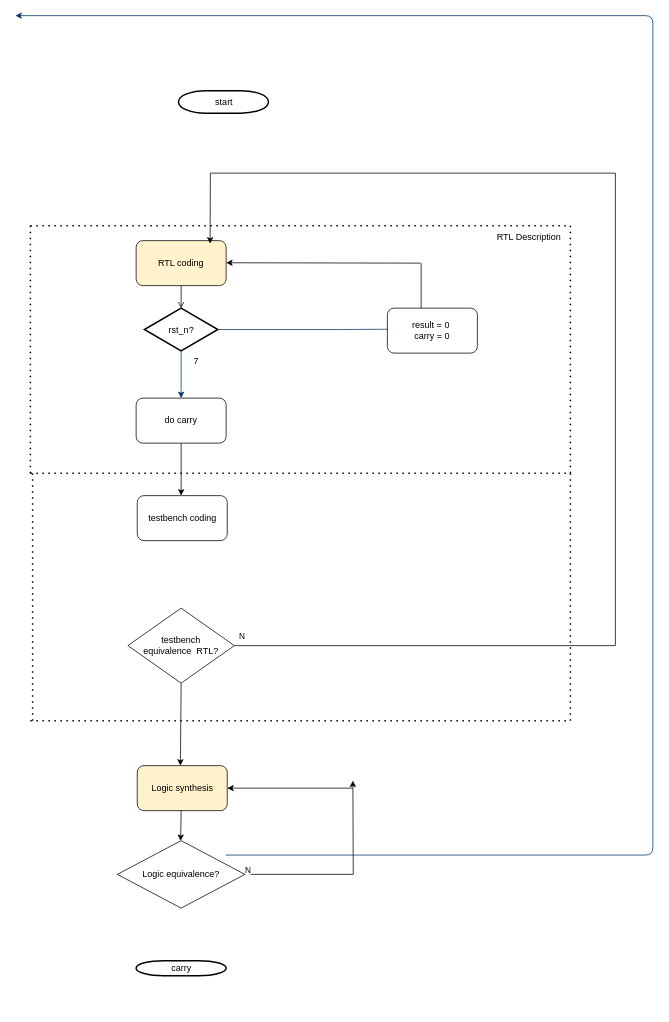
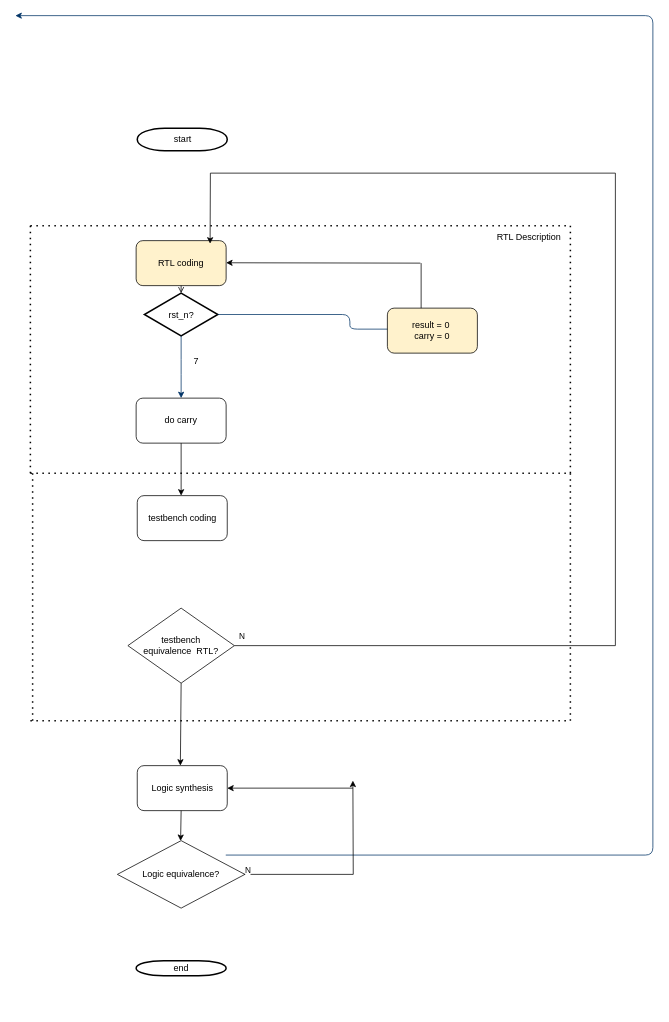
node "start": moved (224, 102) -> (182, 139)
node "rst_n?": moved (181, 329) -> (181, 314)
node "result = 0 carry = 0": fillcolor #ffffff -> #fff2cc
node "Logic synthesis": fillcolor #fff2cc -> #ffffff
node "carry": label "carry" -> "end"
